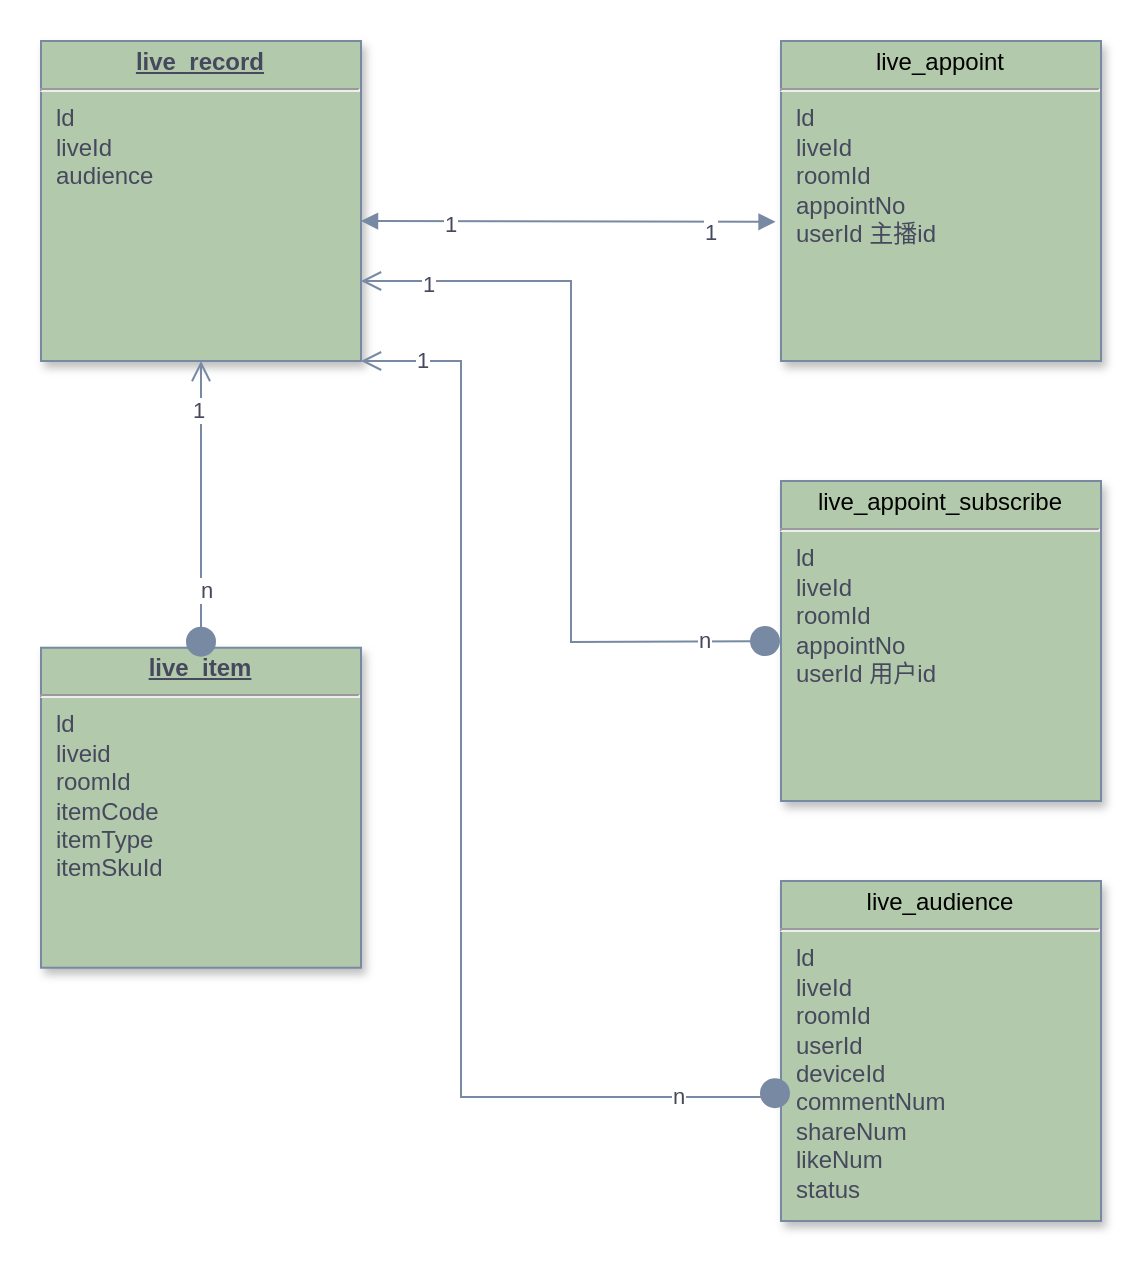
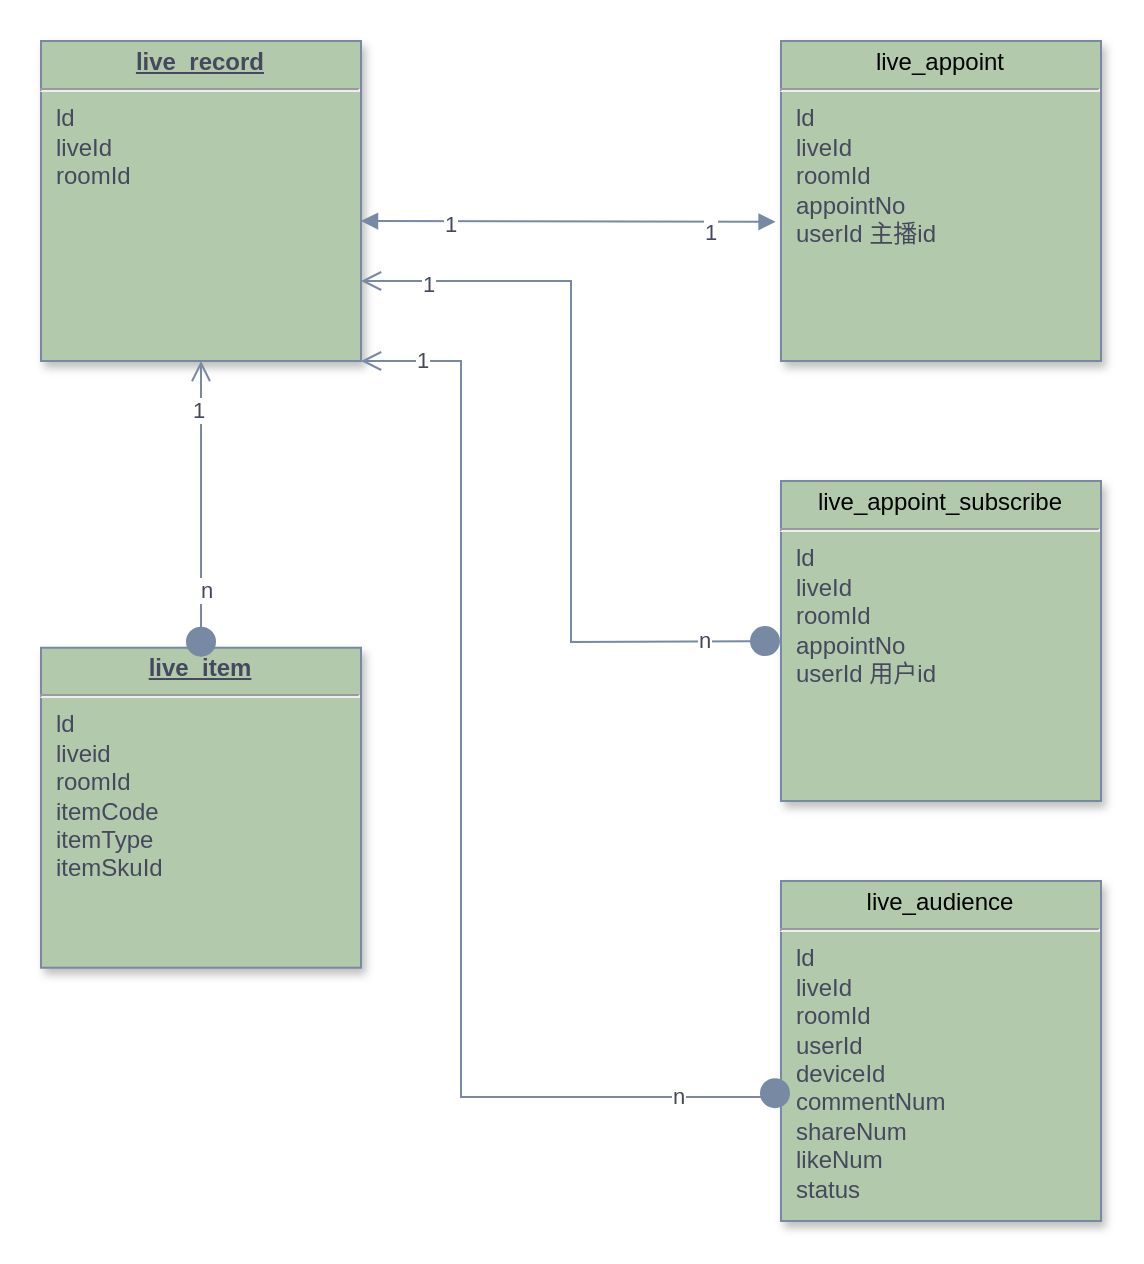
node "live_record ld liveId audience": label "live_record ld liveId audience" -> "live_record ld liveId roomId"
